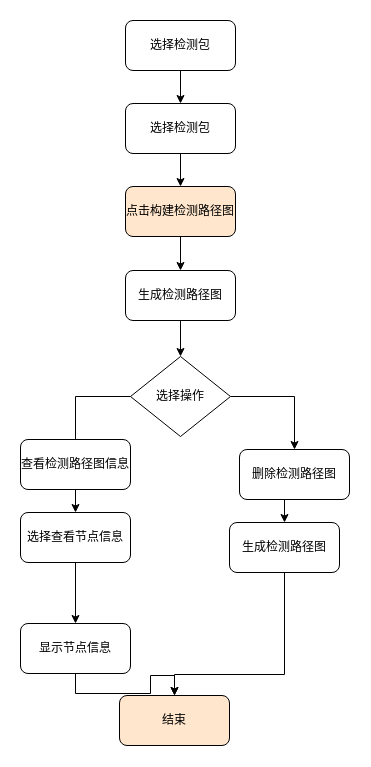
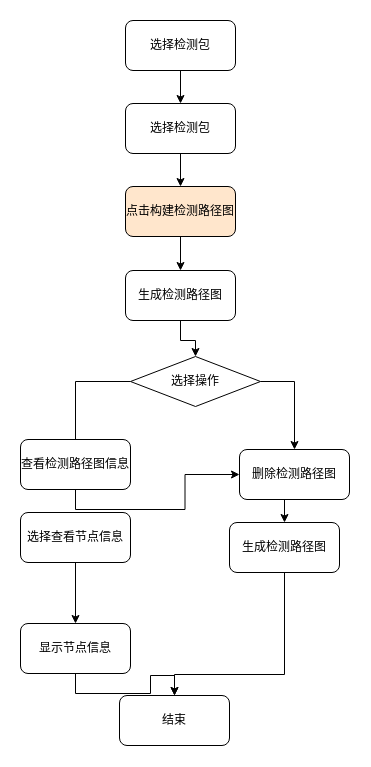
node "选择操作": size 100x80 -> 130x50
edge "查看检测路径图信息" -> "选择查看节点信息": now "查看检测路径图信息" -> "删除检测路径图"
node "结束": fillcolor #ffe6cc -> #ffffff
